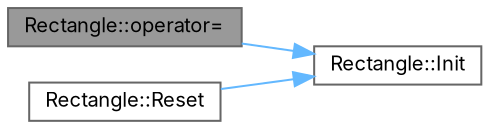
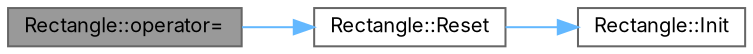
edge "Rectangle::operator=" -> "Rectangle::Init": now "Rectangle::operator=" -> "Rectangle::Reset"
